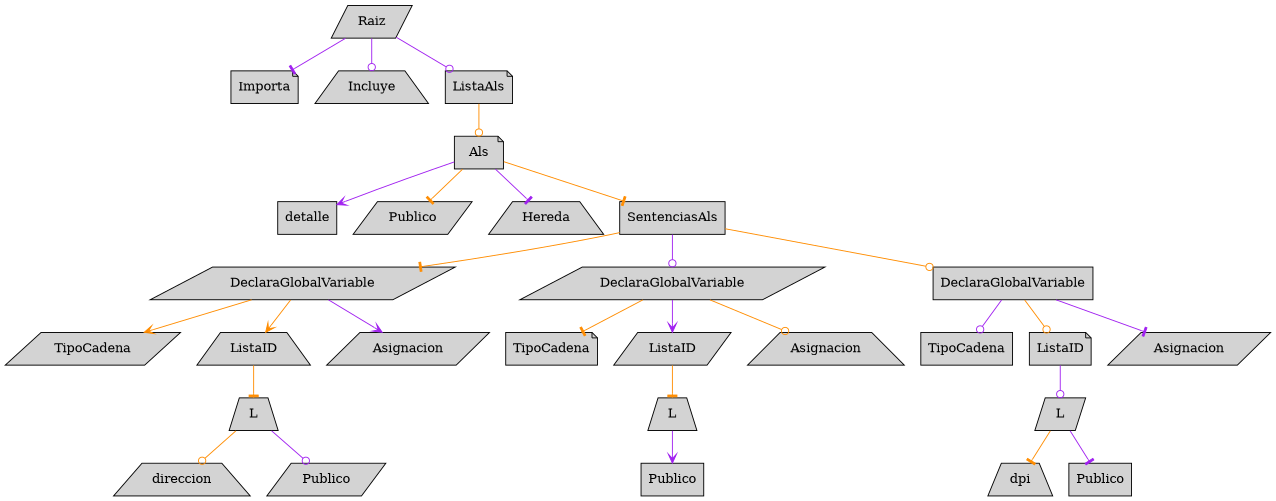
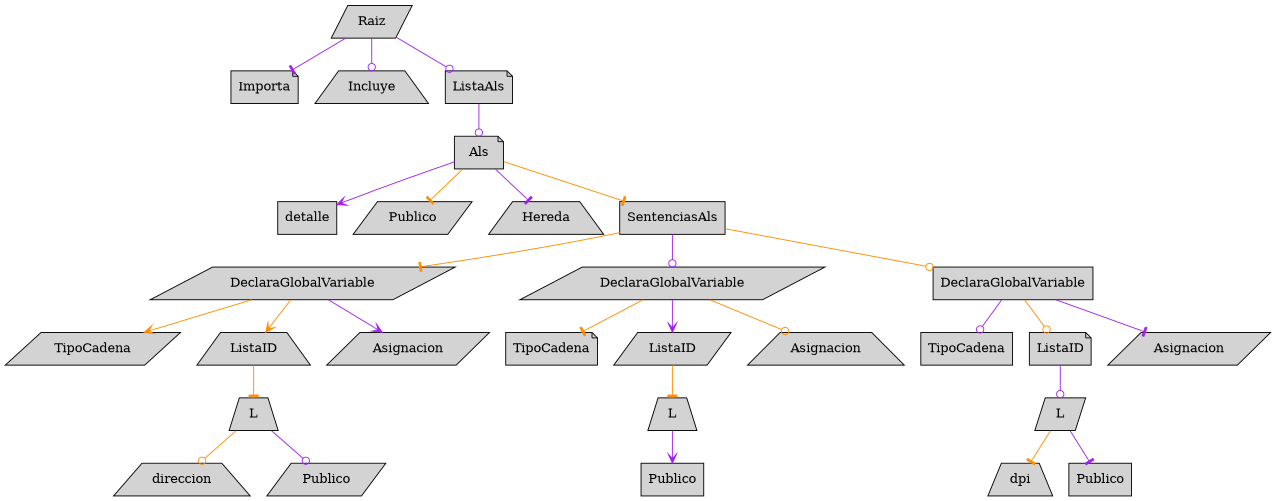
edge "ListaAls" -> "Als": color darkorange -> purple
